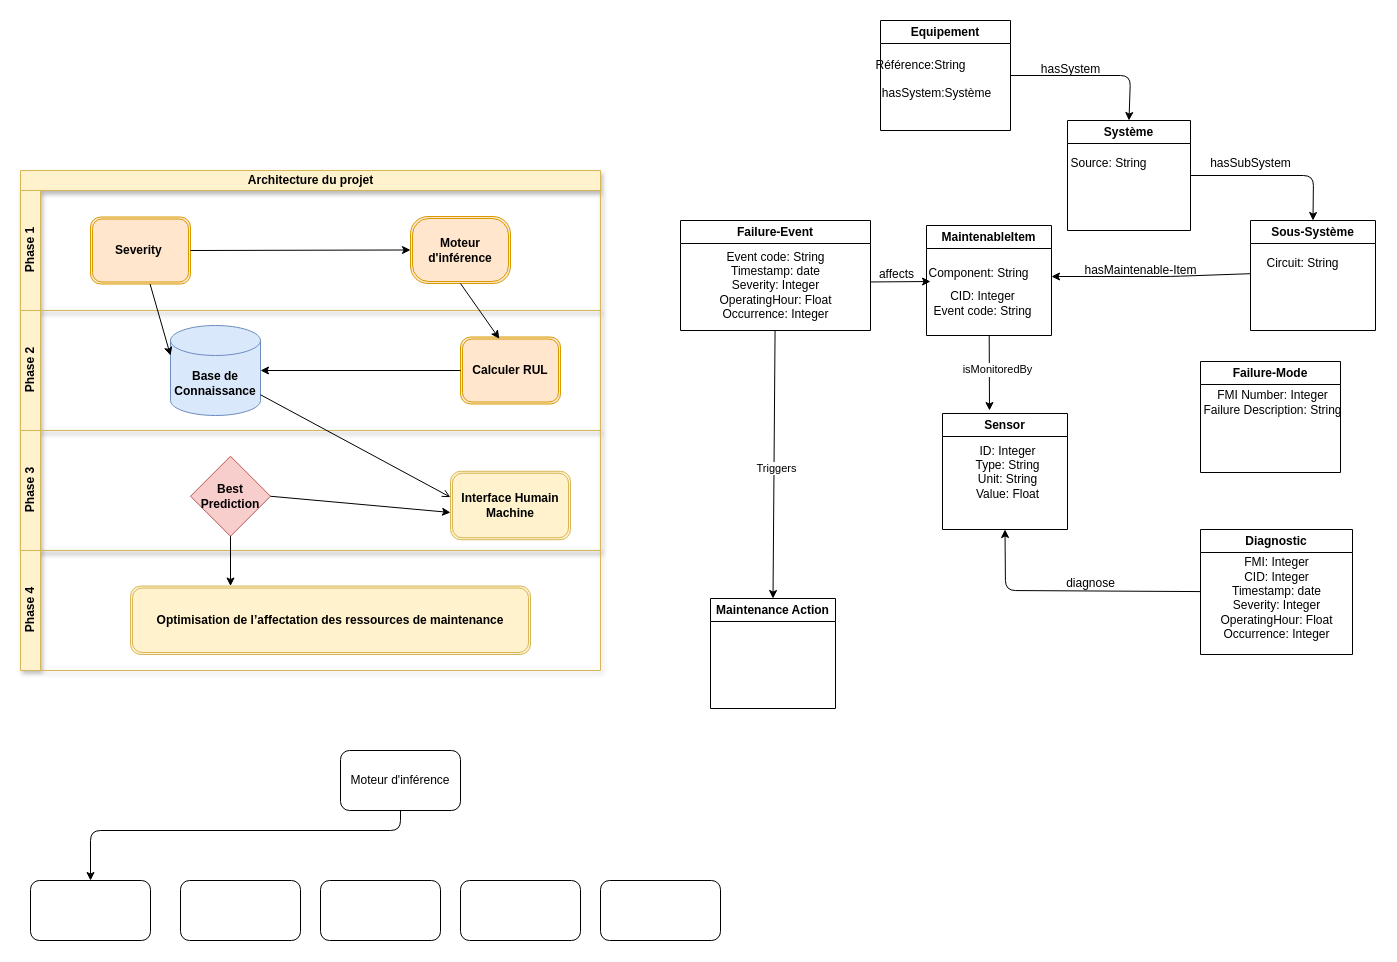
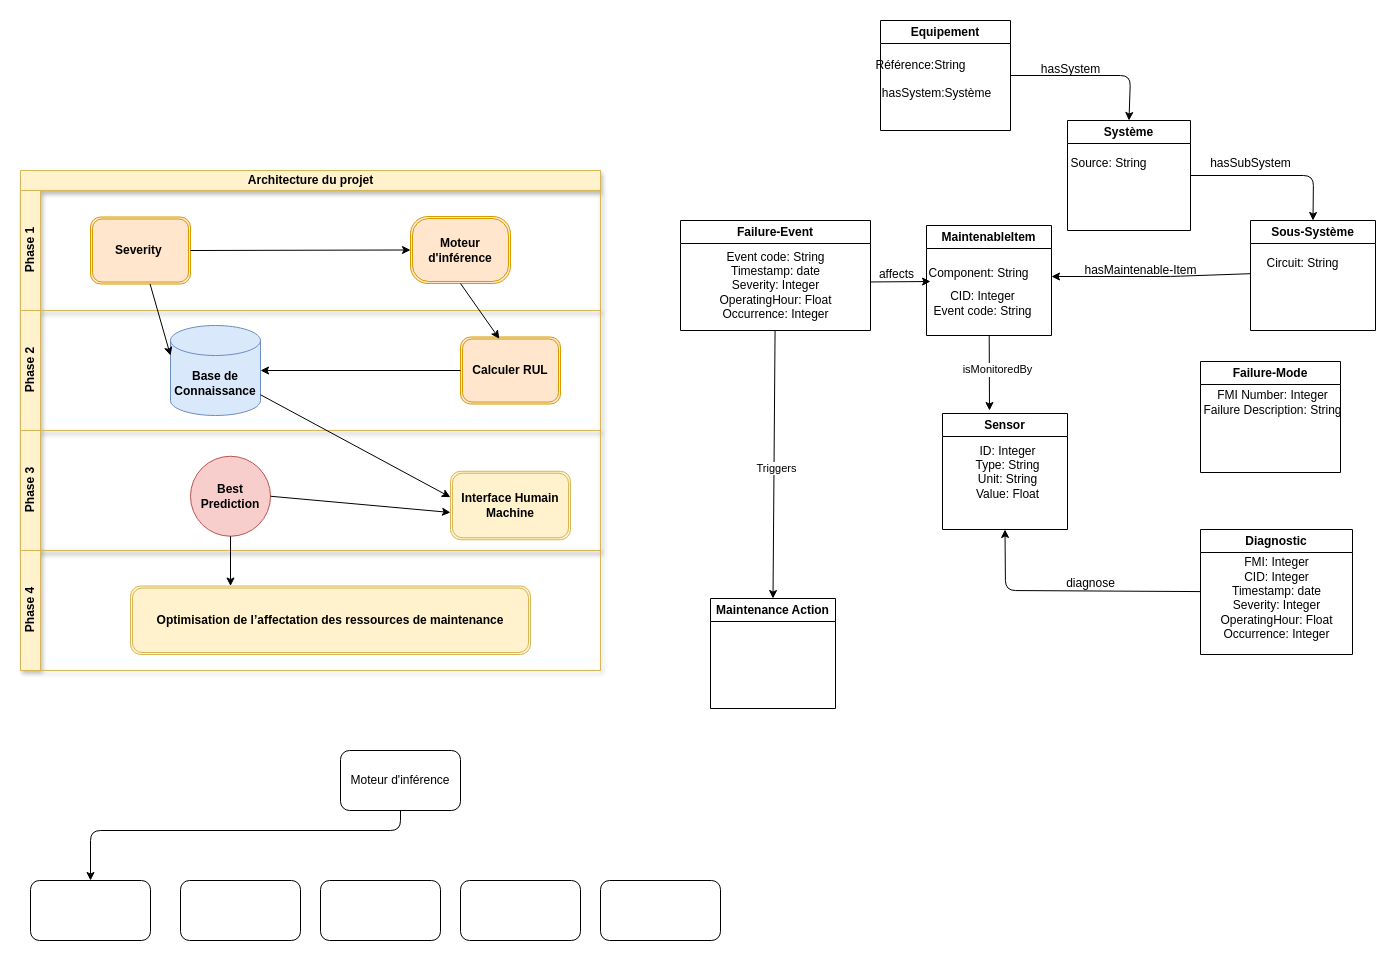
edge "Base de Connaissance" -> "Interface Humain Machine": arrowhead open -> classic
node "Best Prediction": shape diamond -> ellipse
